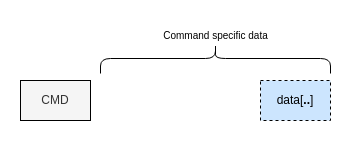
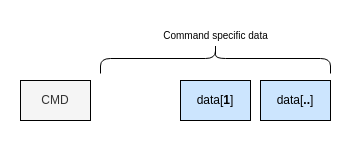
node "data[1]": added
node "data[..]": style dashed -> solid
